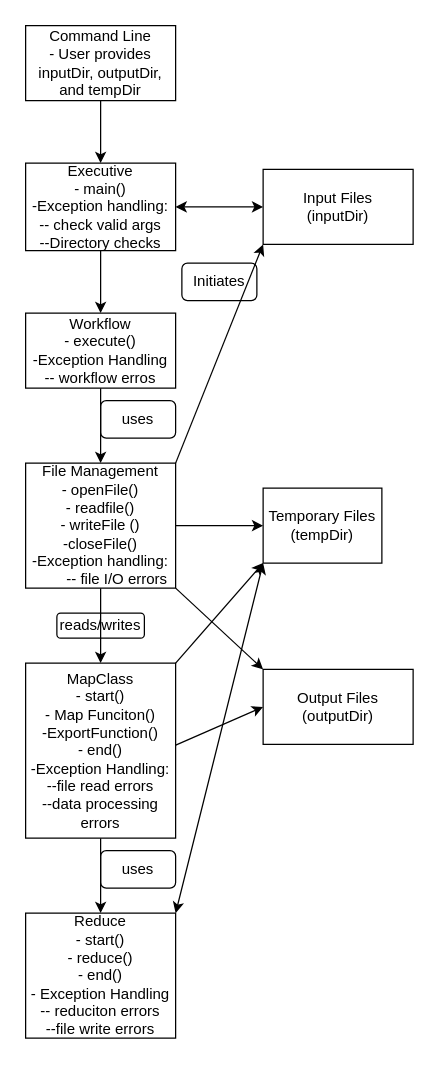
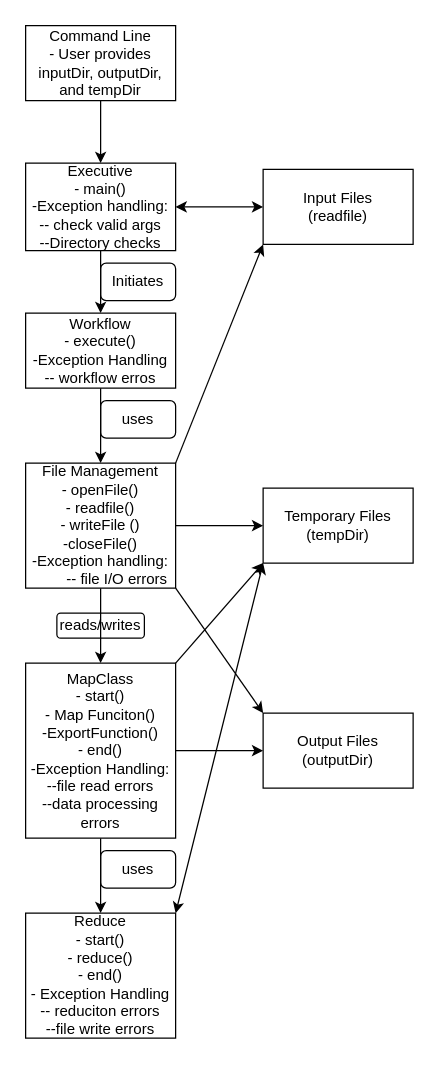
node "Input Files (inputDir)": label "Input Files (inputDir)" -> "Input Files (readfile)"
node "Initiates": moved (219, 282) -> (138, 282)
node "Temporary Files (tempDir)": size 119x75 -> 150x75
node "Output Files (outputDir)": moved (338, 707) -> (338, 751)
